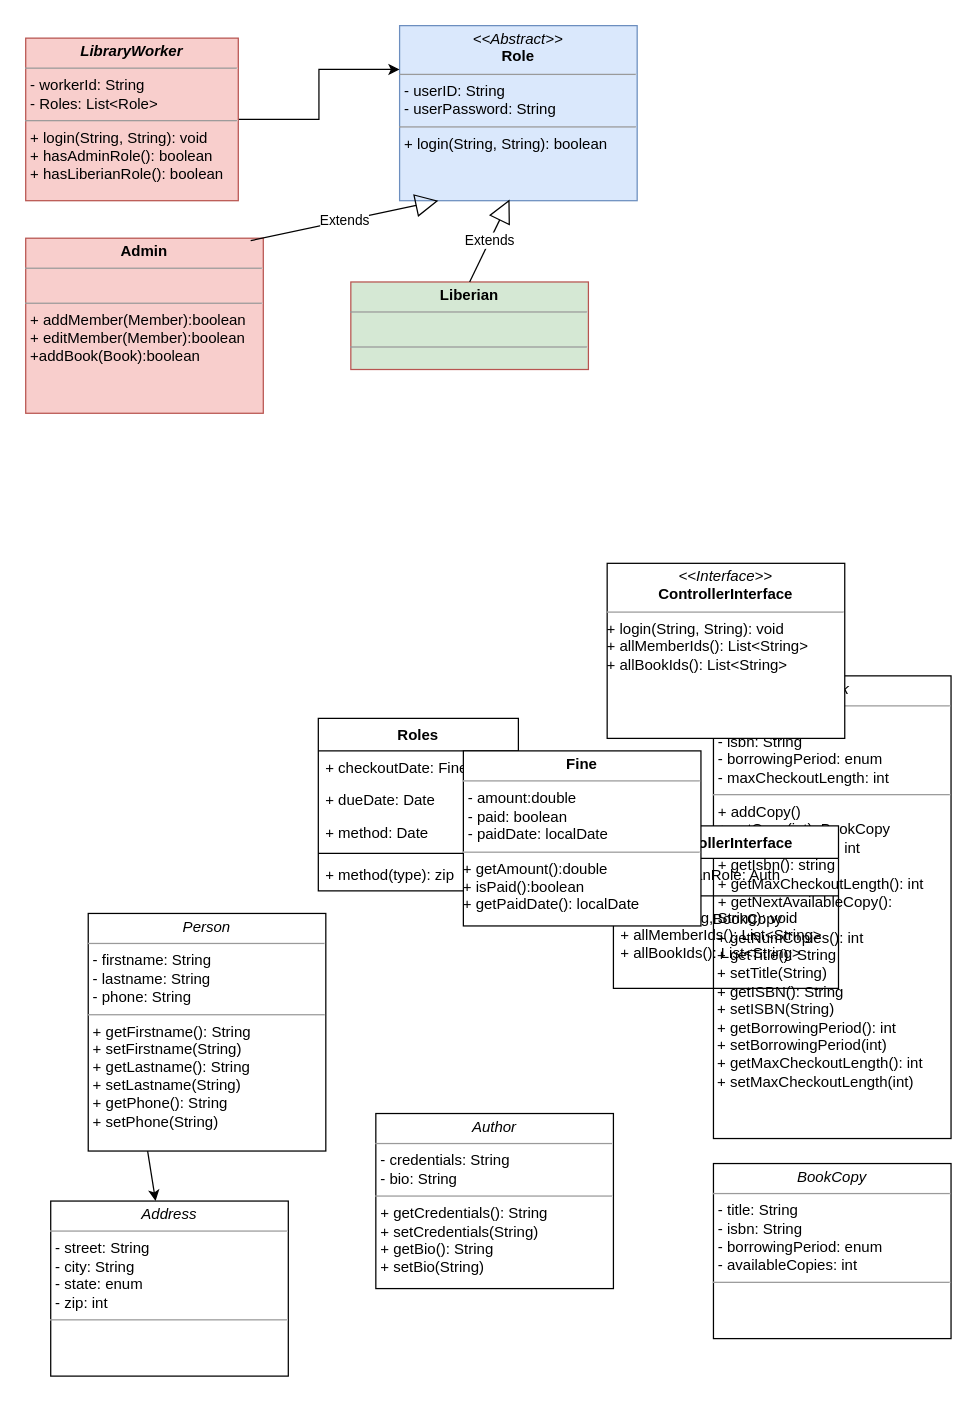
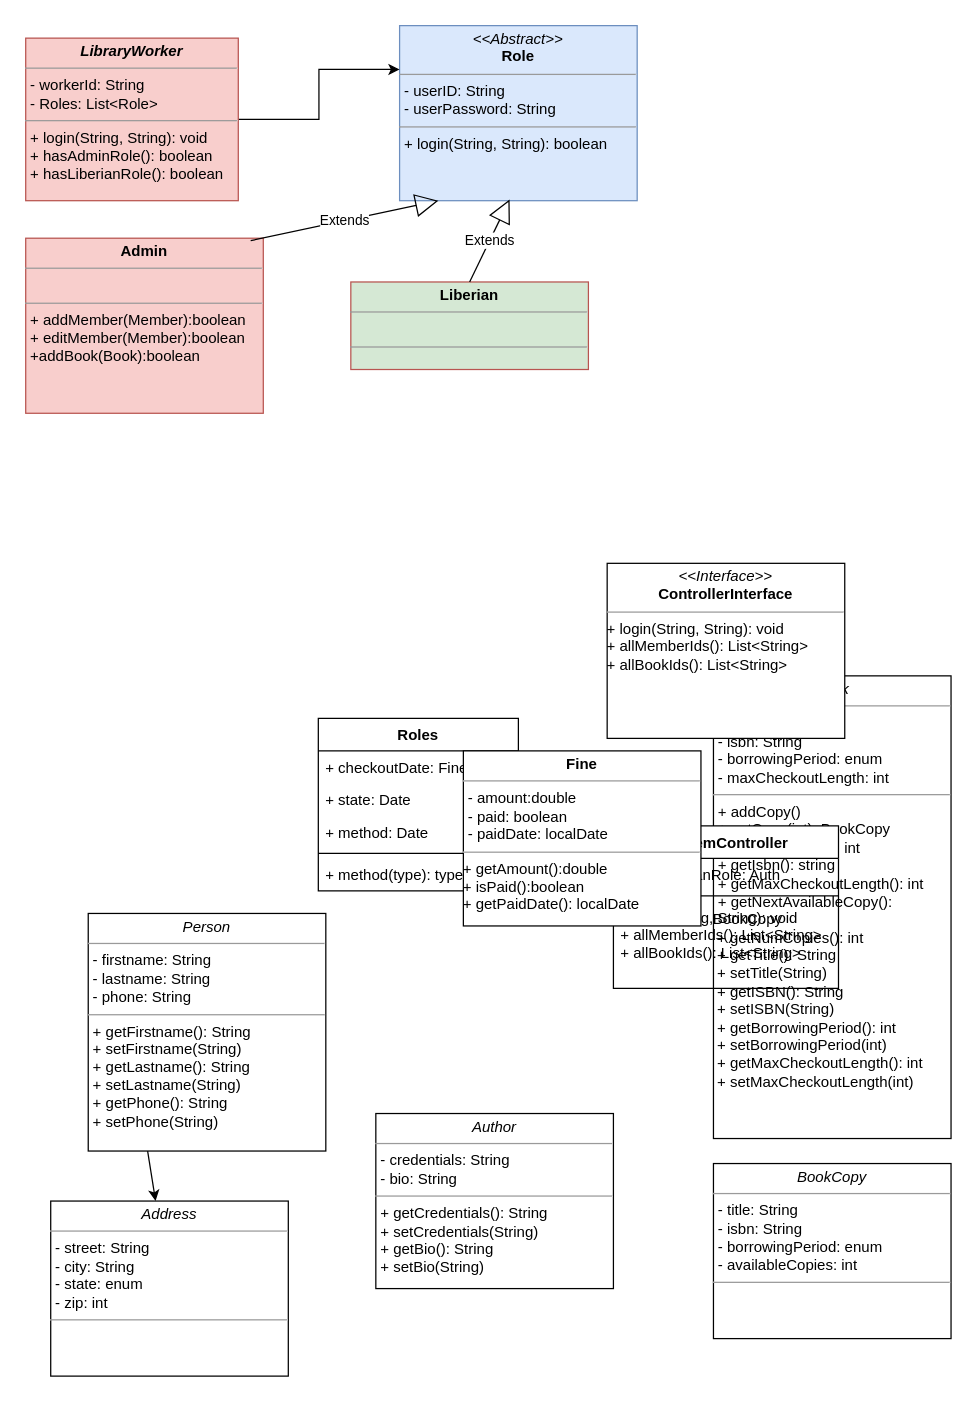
node "+ dueDate: Date": label "+ dueDate: Date" -> "+ state: Date"
node "ControllerInterface": label "ControllerInterface" -> "SystemController"
node "+ method(type): zip": label "+ method(type): zip" -> "+ method(type): type"
